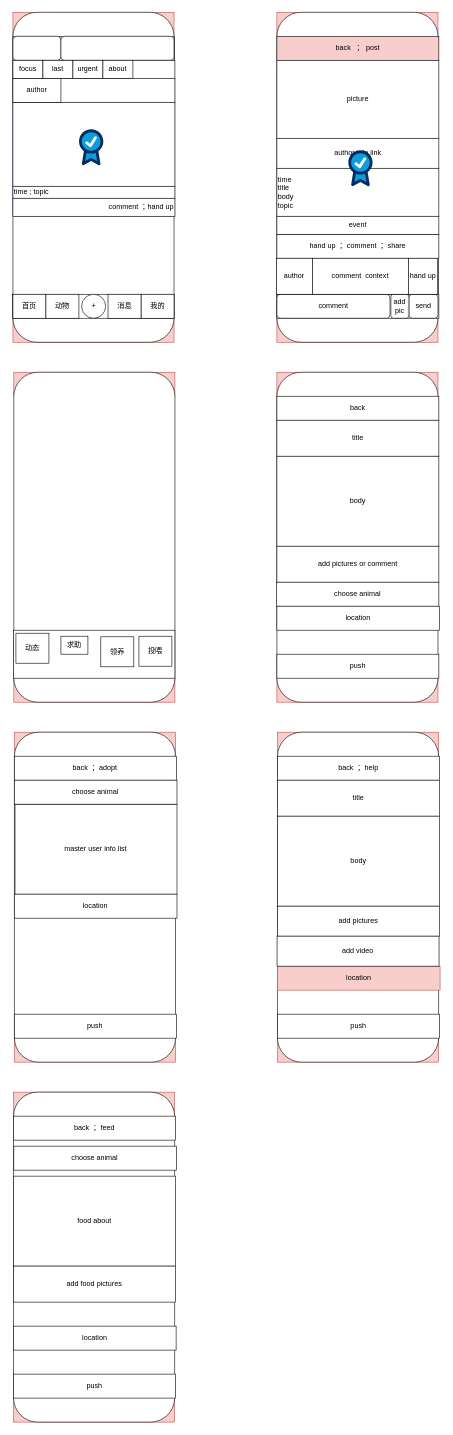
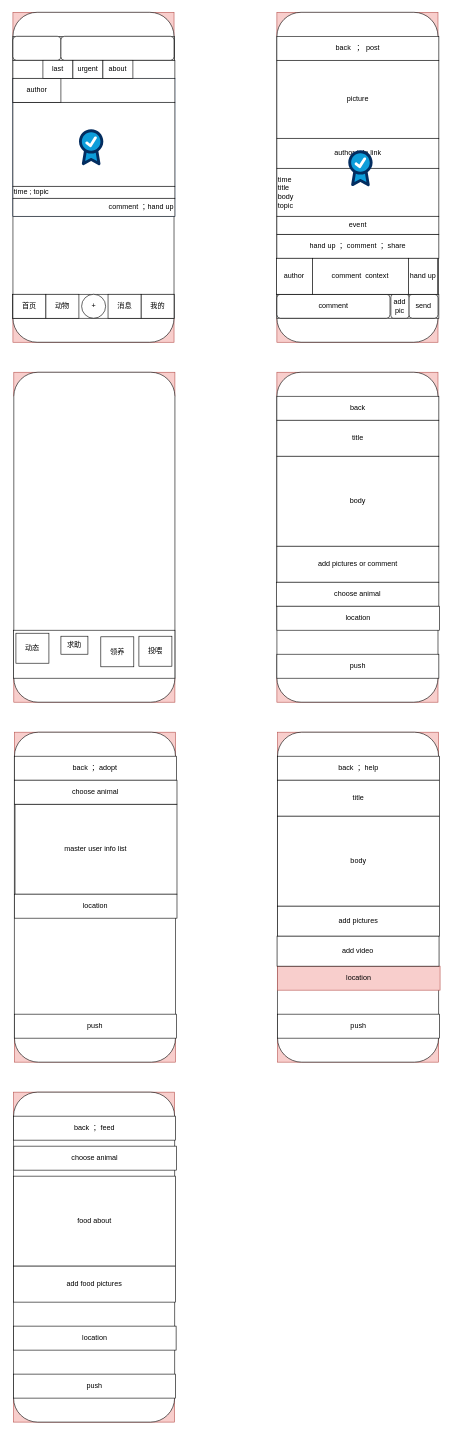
node "back ； post": fillcolor #f8cecc -> #ffffff
node "focus": removed
